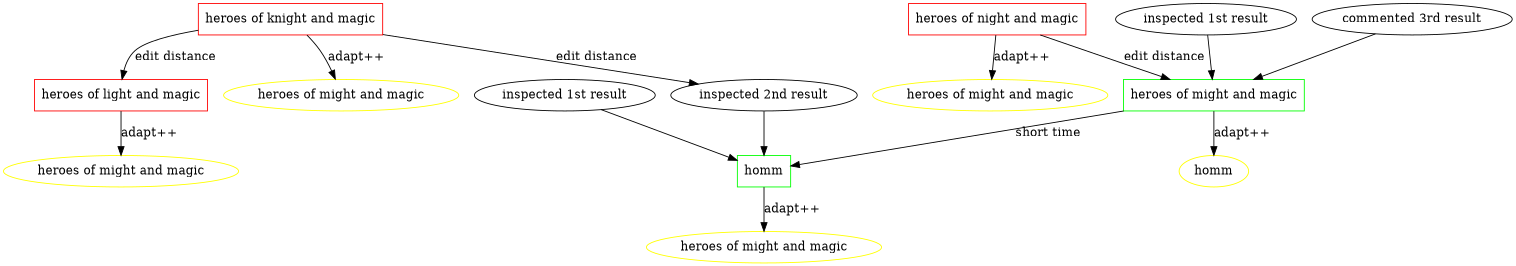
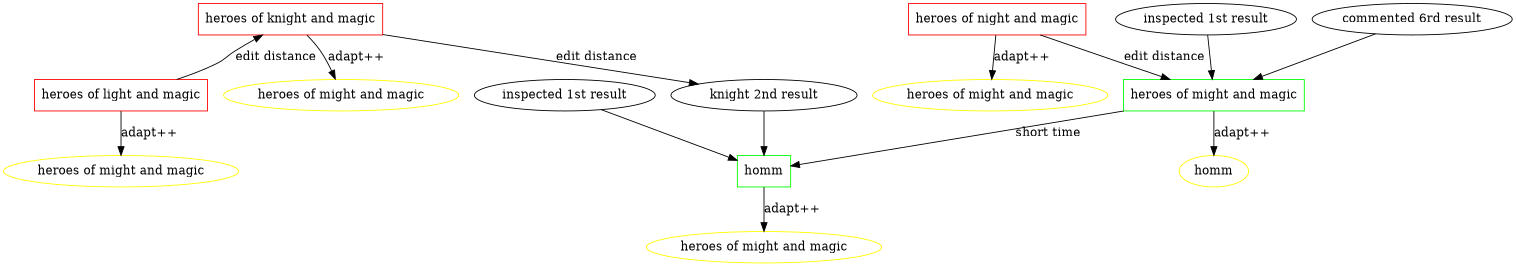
node "commented 3rd result": label "commented 3rd result" -> "commented 6rd result"
edge "heroes of knight and magic" -> "heroes of light and magic": reversed
node "inspected 2nd result": label "inspected 2nd result" -> "knight 2nd result"
